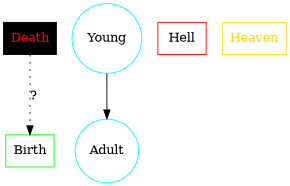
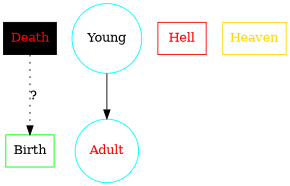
node "Hell": fontcolor black -> red
node "Adult": fontcolor black -> red
